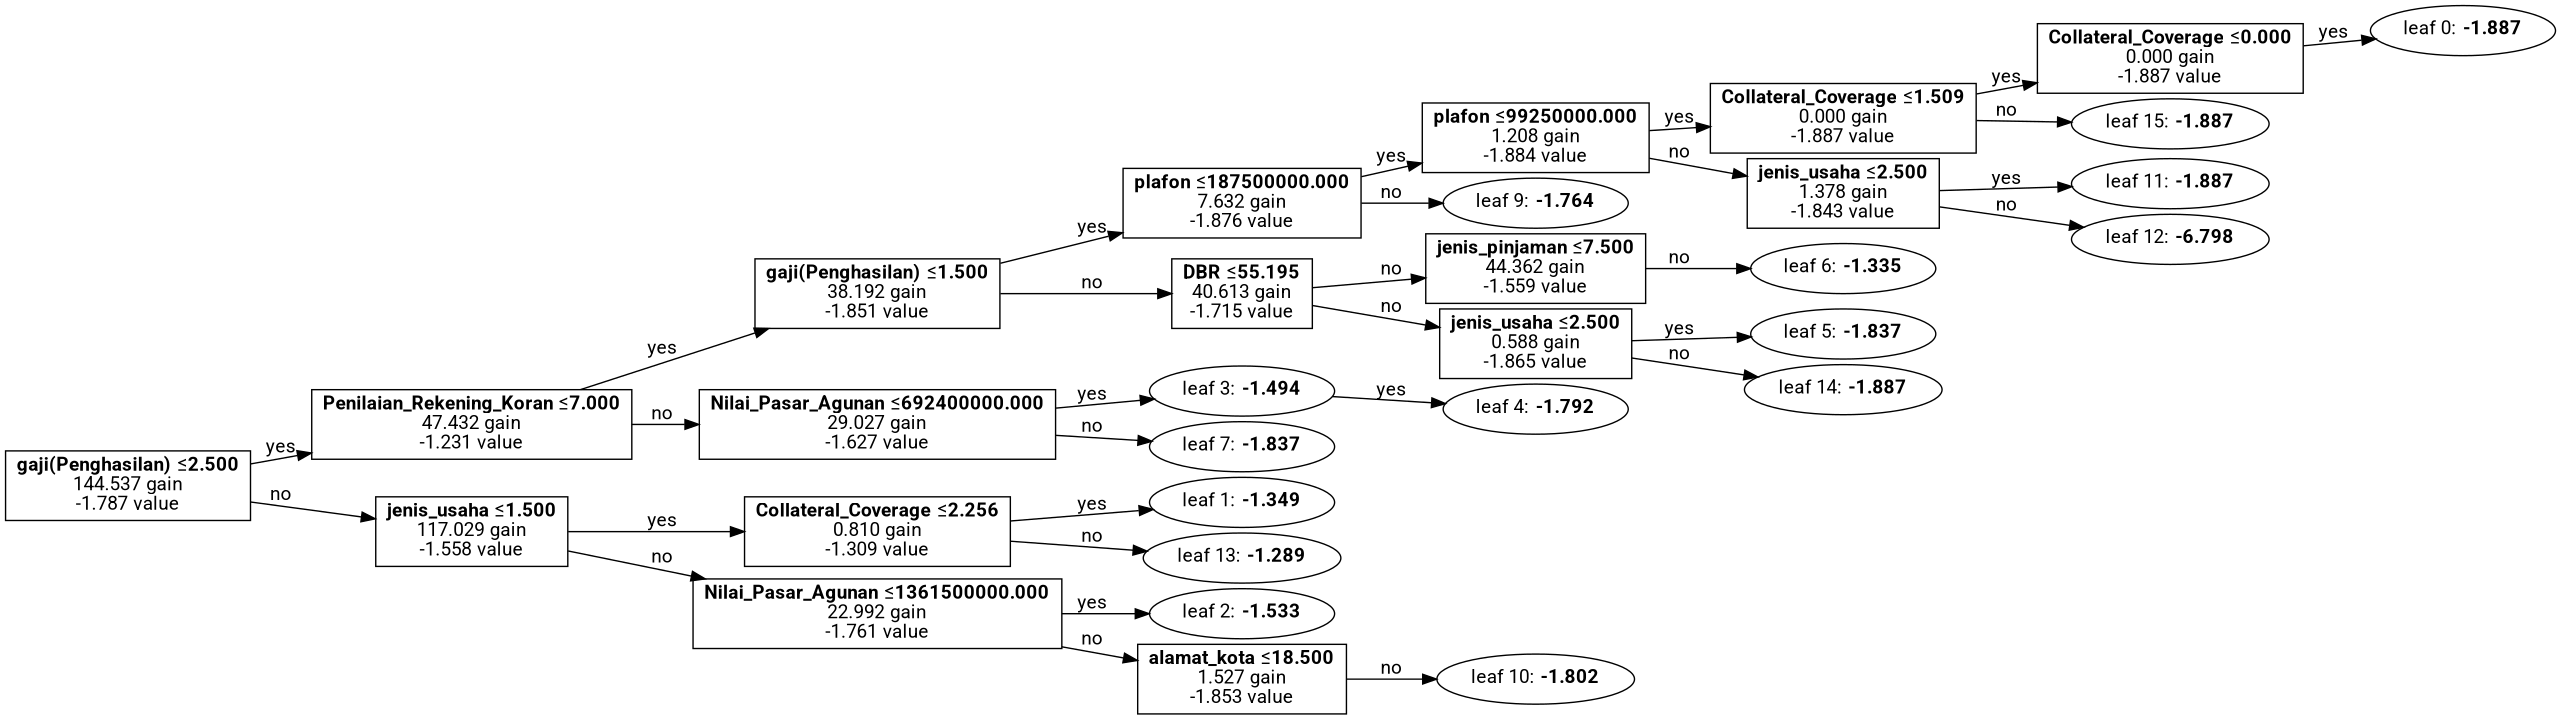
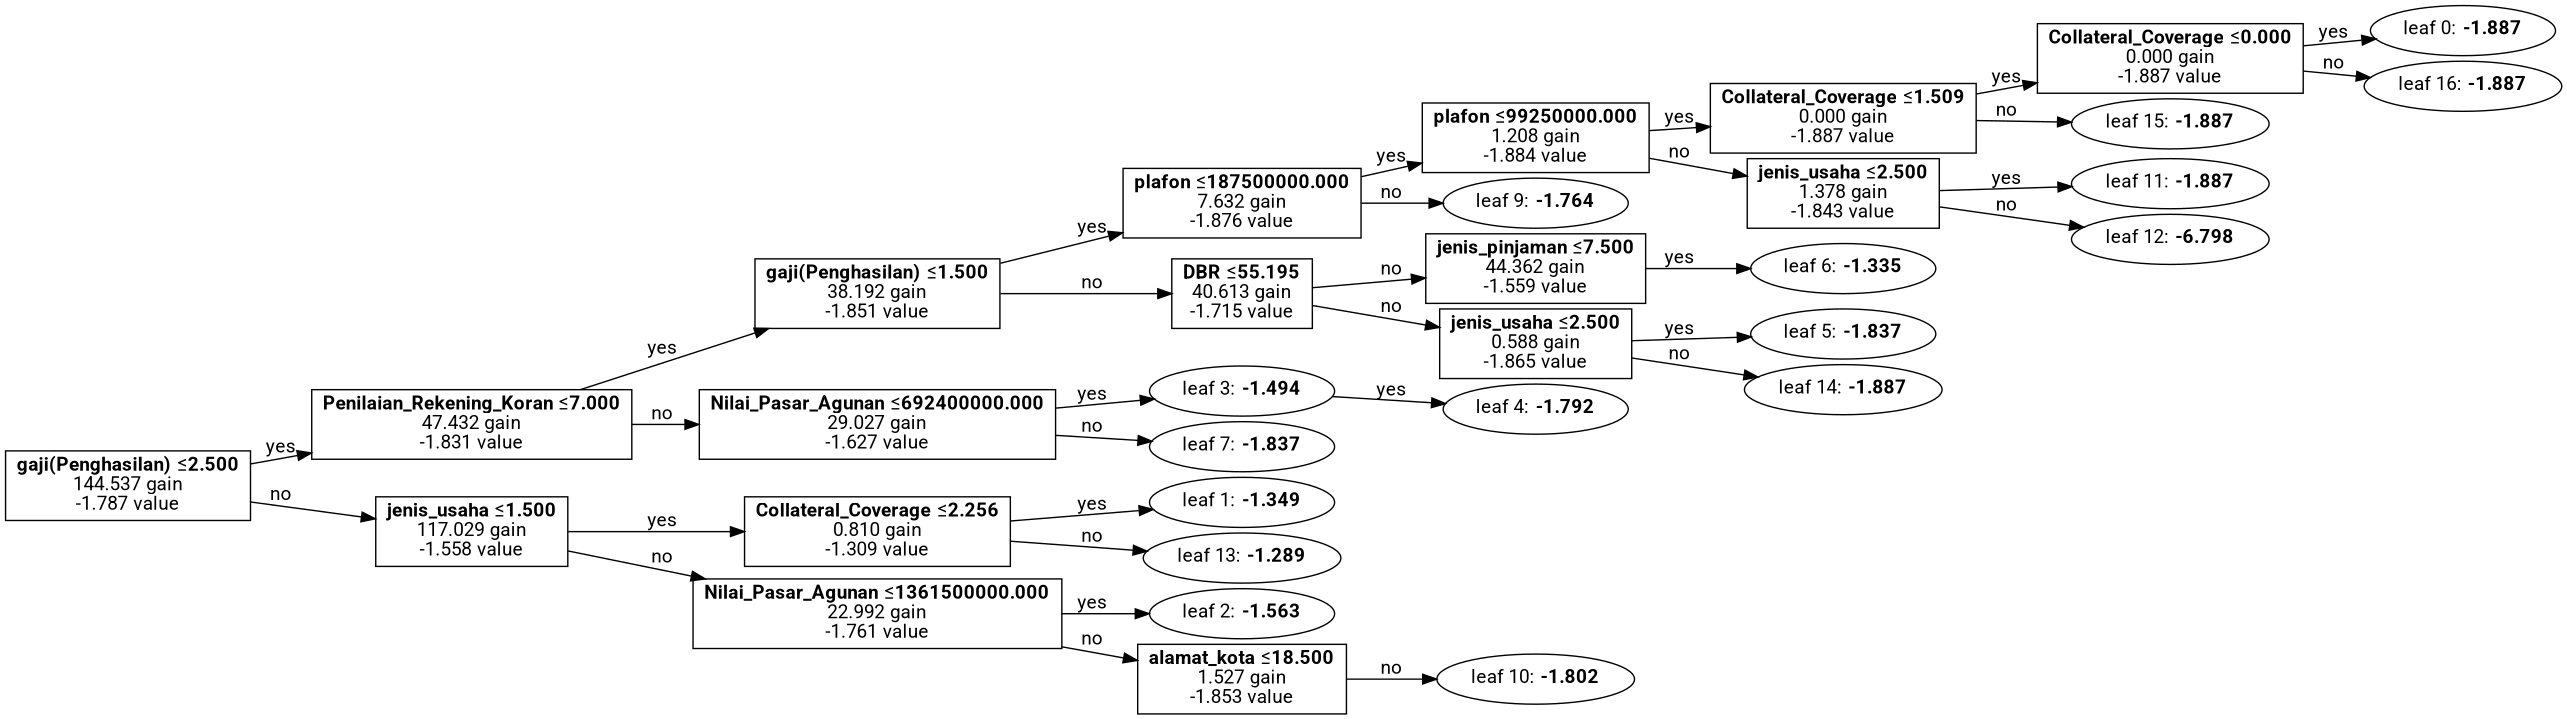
node "leaf 16:": added
edge "jenis_pinjaman" -> "leaf 6:": label "no" -> "yes"
node "Penilaian_Rekening_Koran": text "-1.231 value" -> "-1.831 value"
node "leaf 2:": text "-1.533" -> "-1.563"
